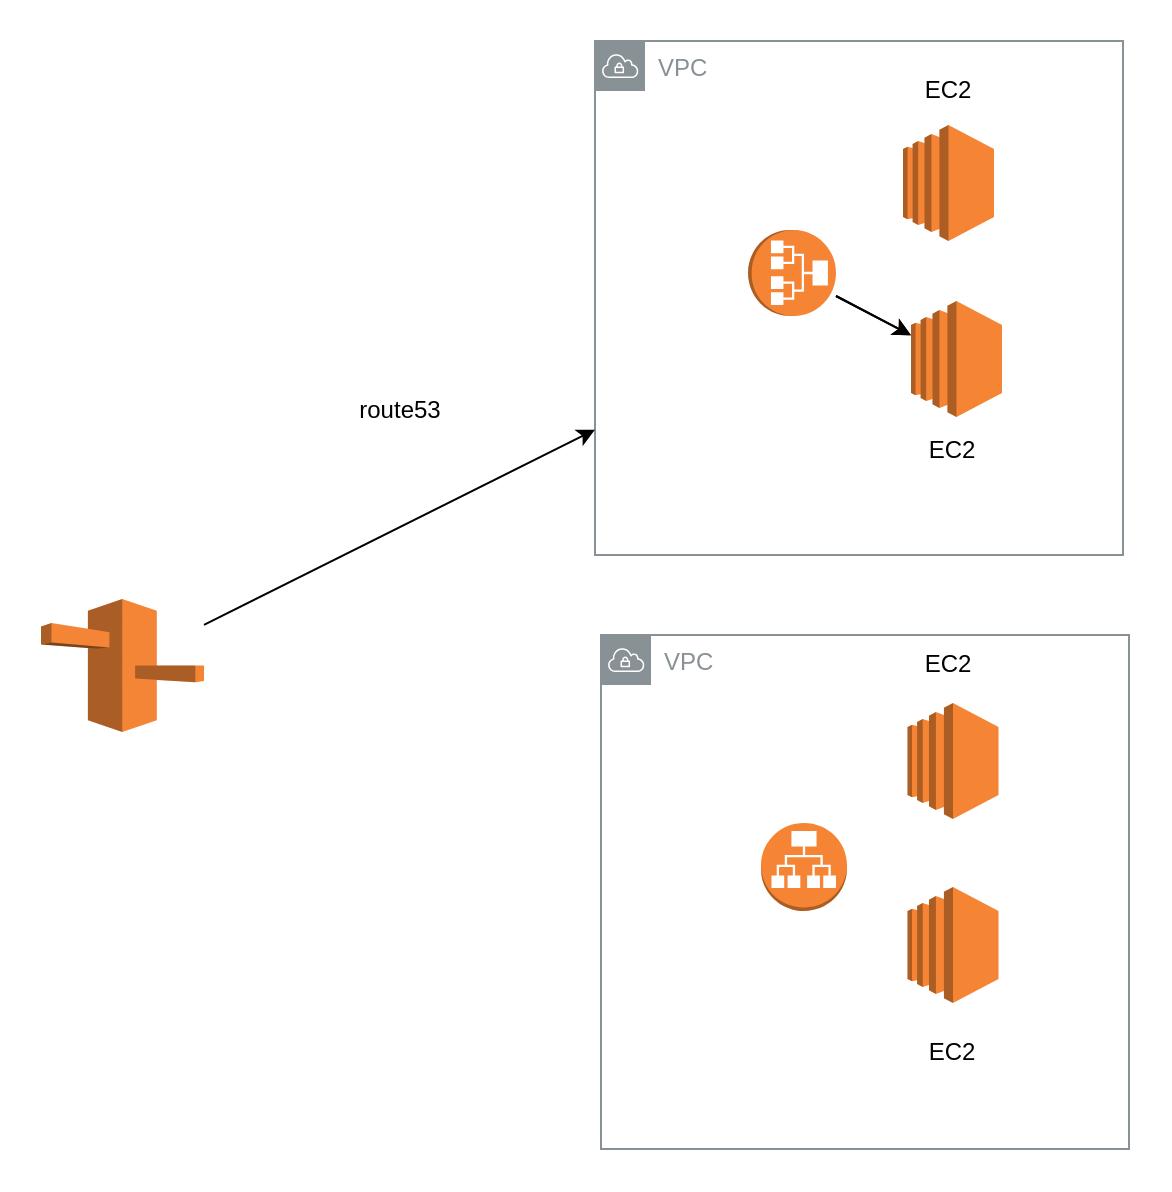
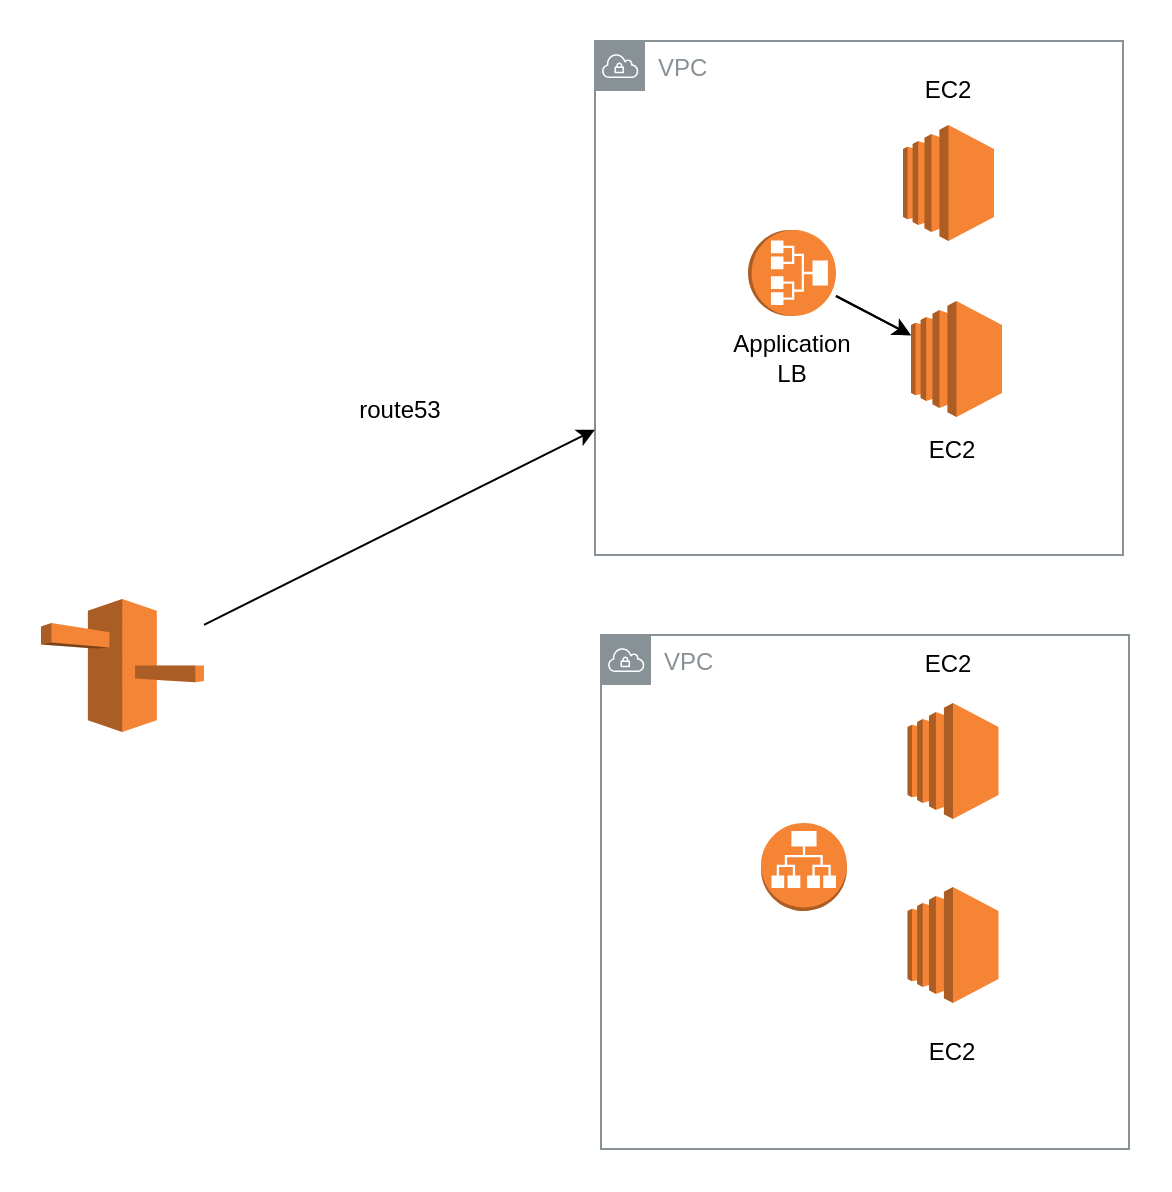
node "Application LB": added
